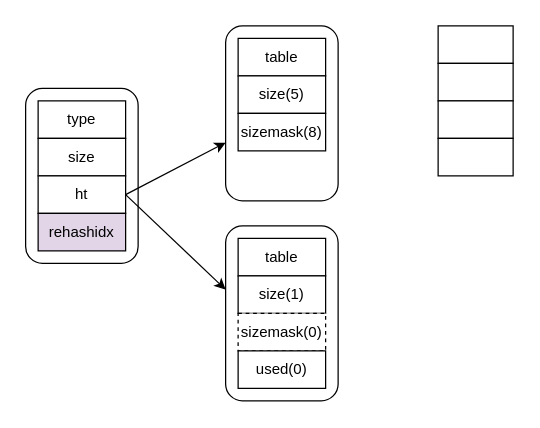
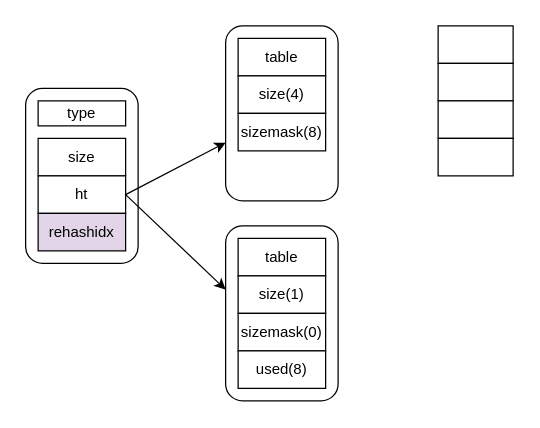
node "size(5)": label "size(5)" -> "size(4)"
node "type": size 88x38 -> 88x25
node "sizemask(0)": style dashed -> solid
node "used(0)": label "used(0)" -> "used(8)"
